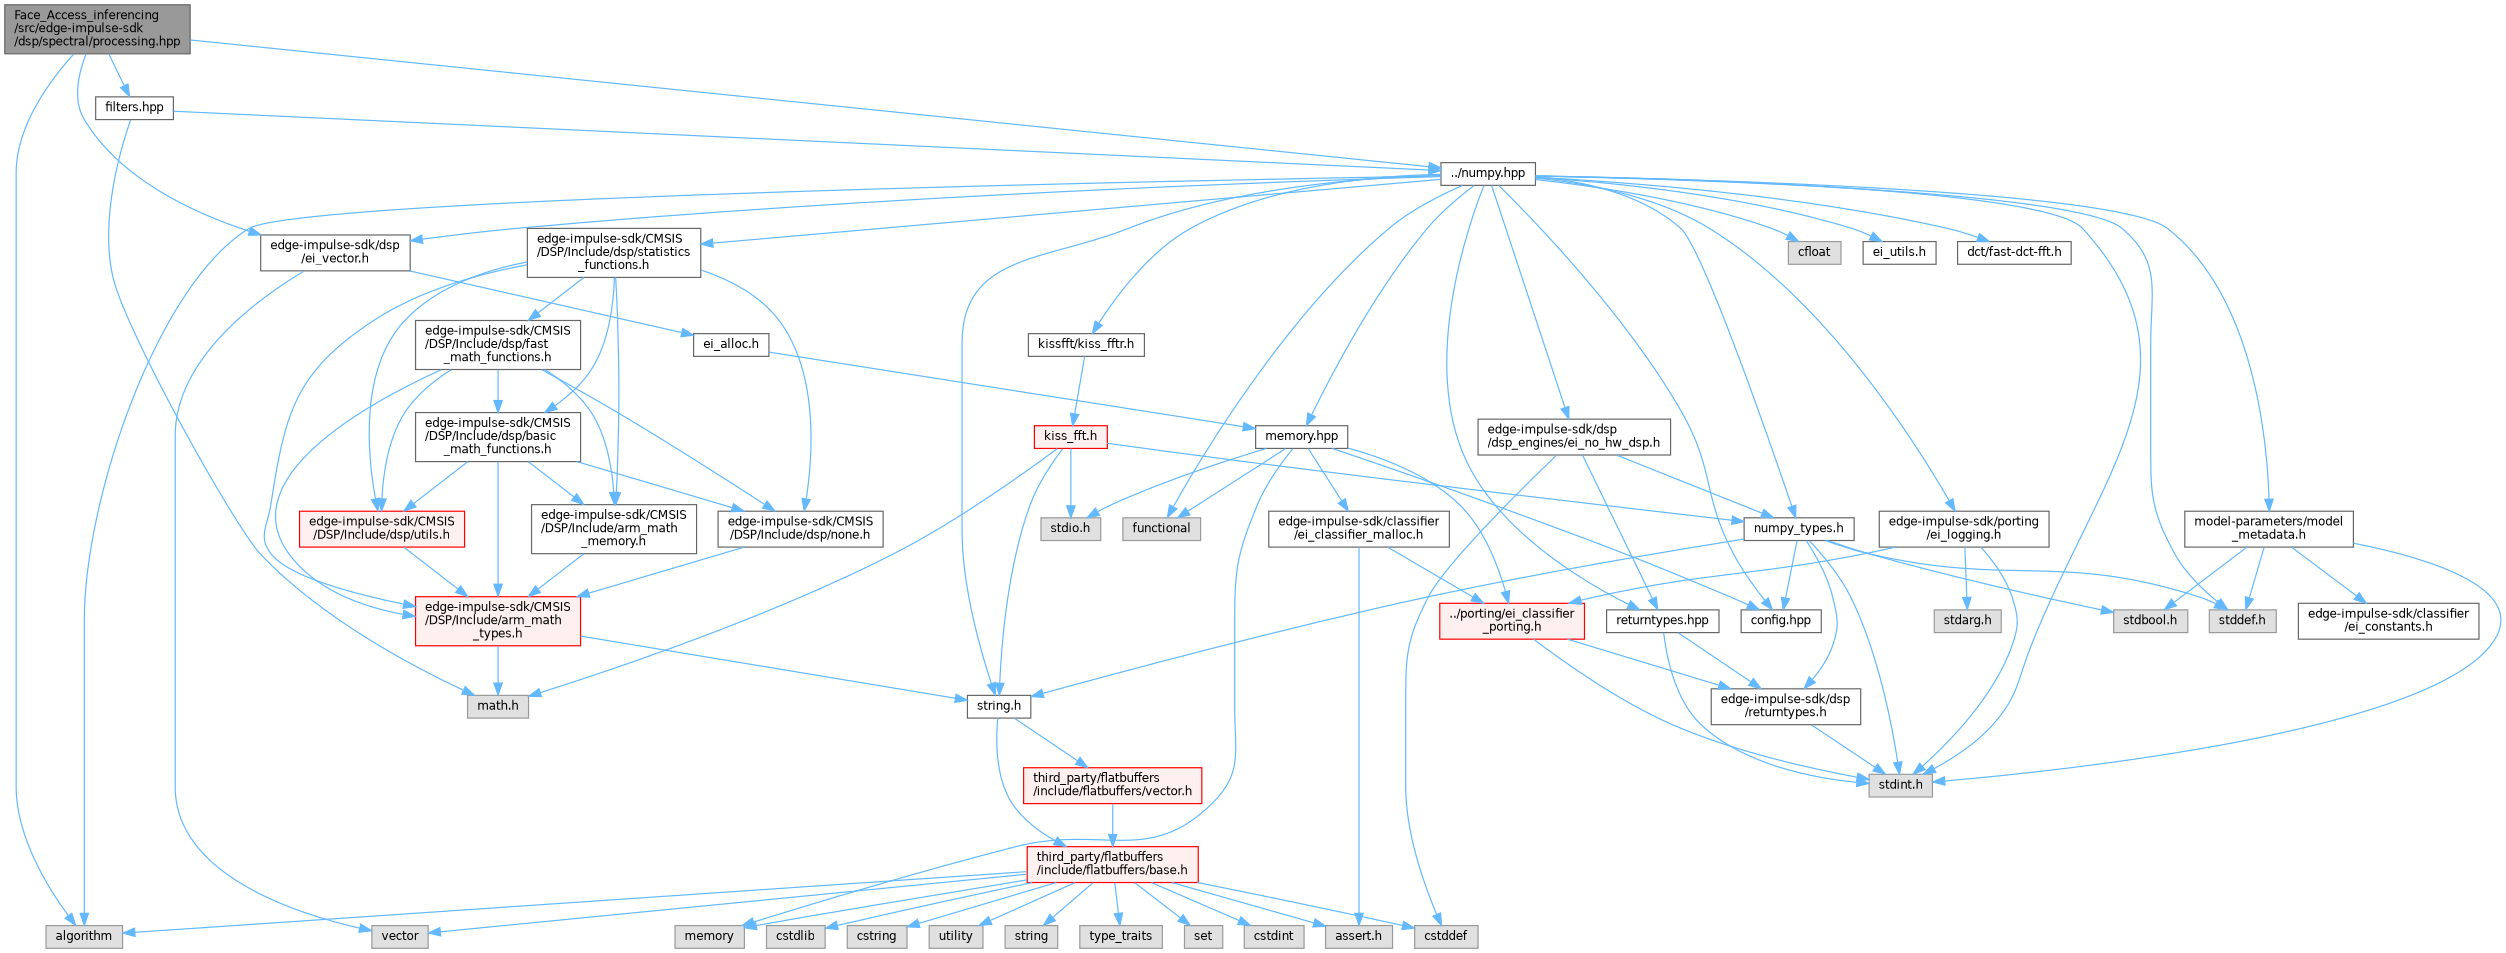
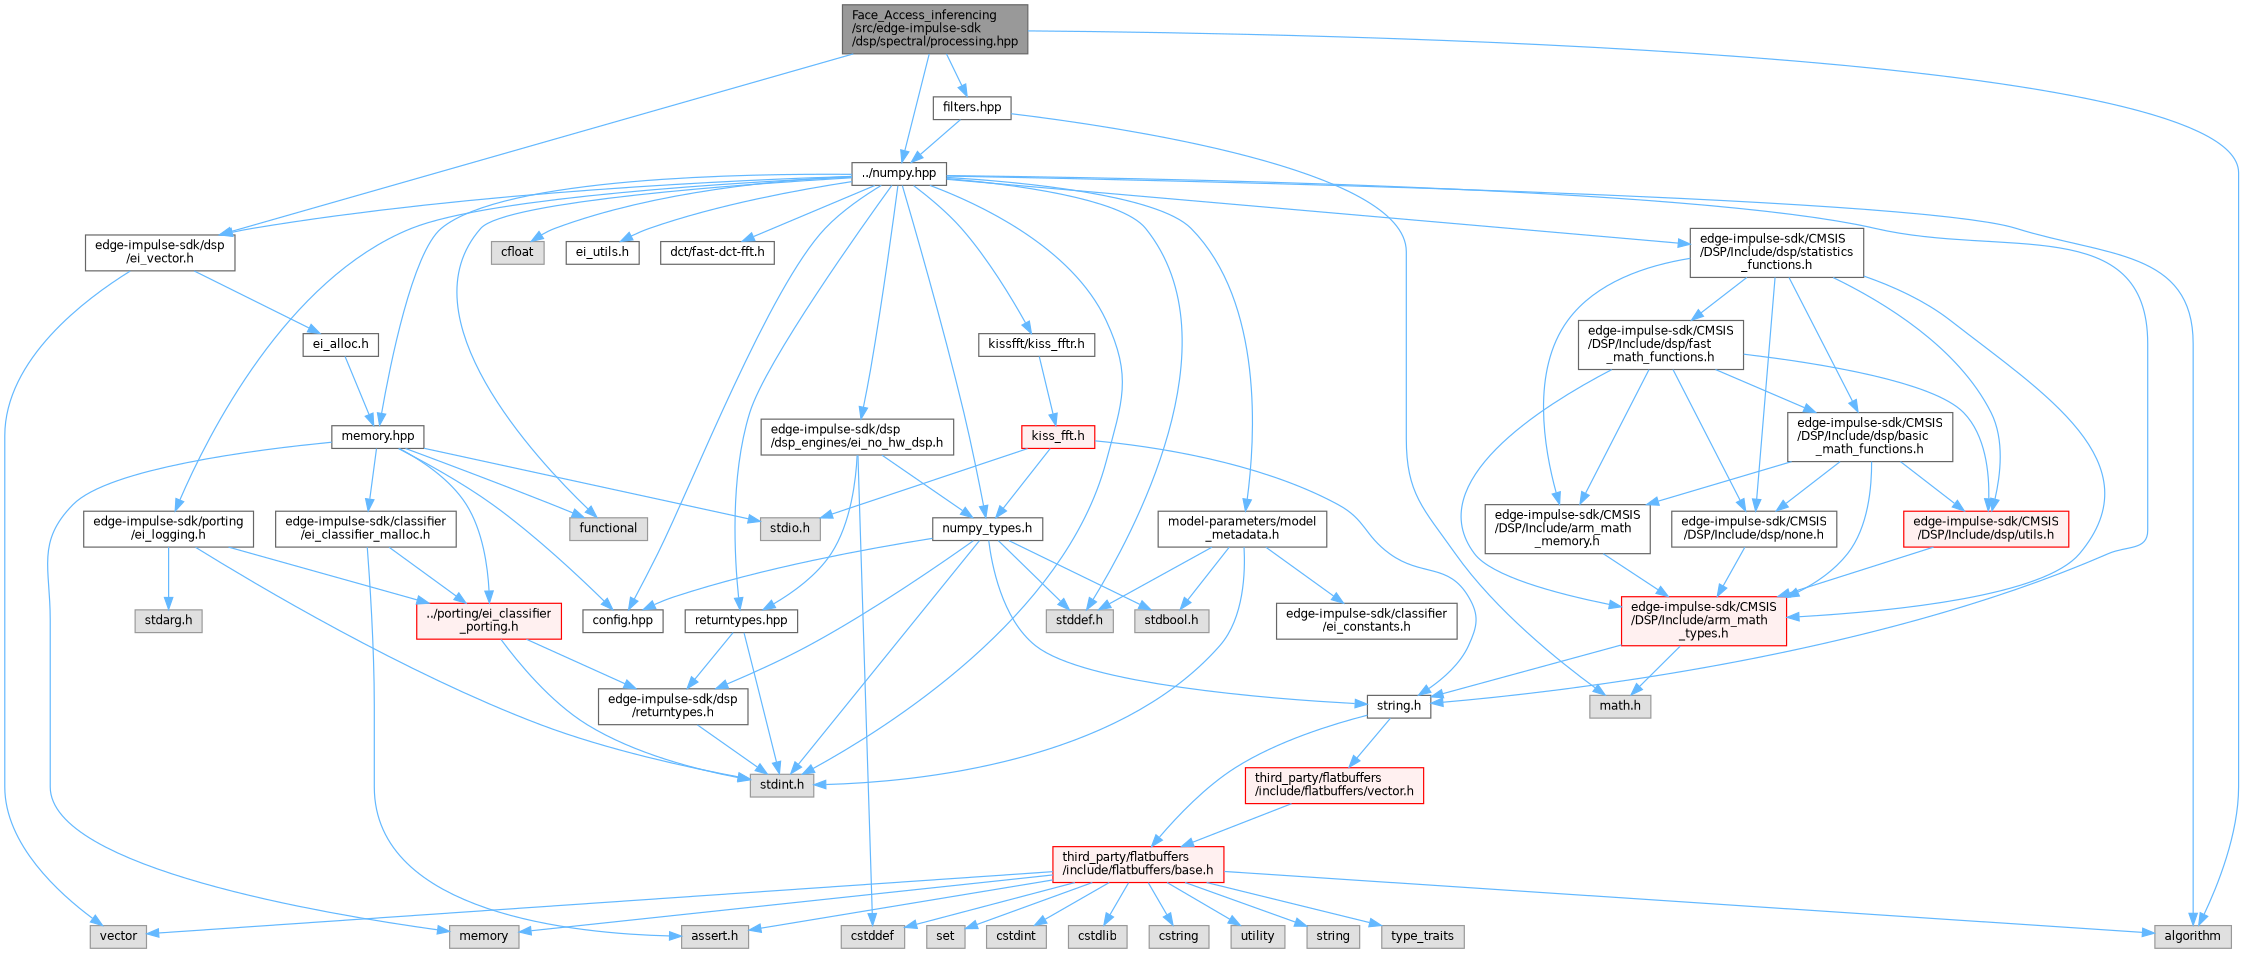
edge "kiss_fft.h" -> "math.h": removed
